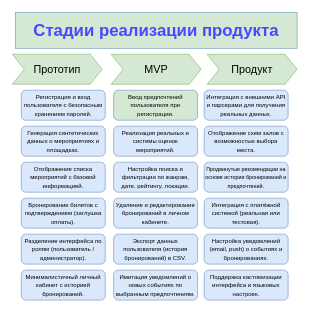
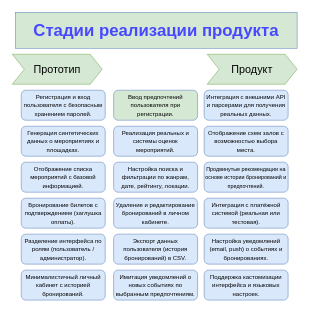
node "MVP": removed
